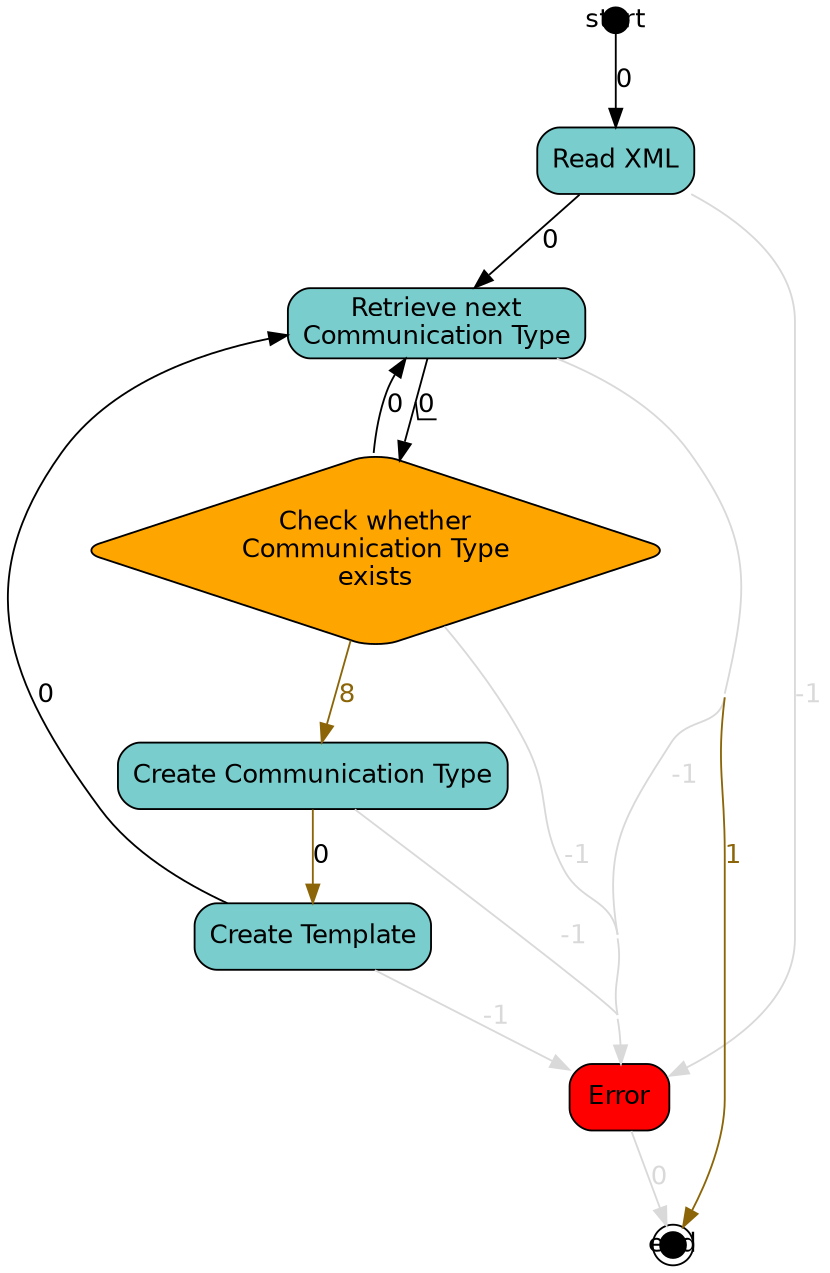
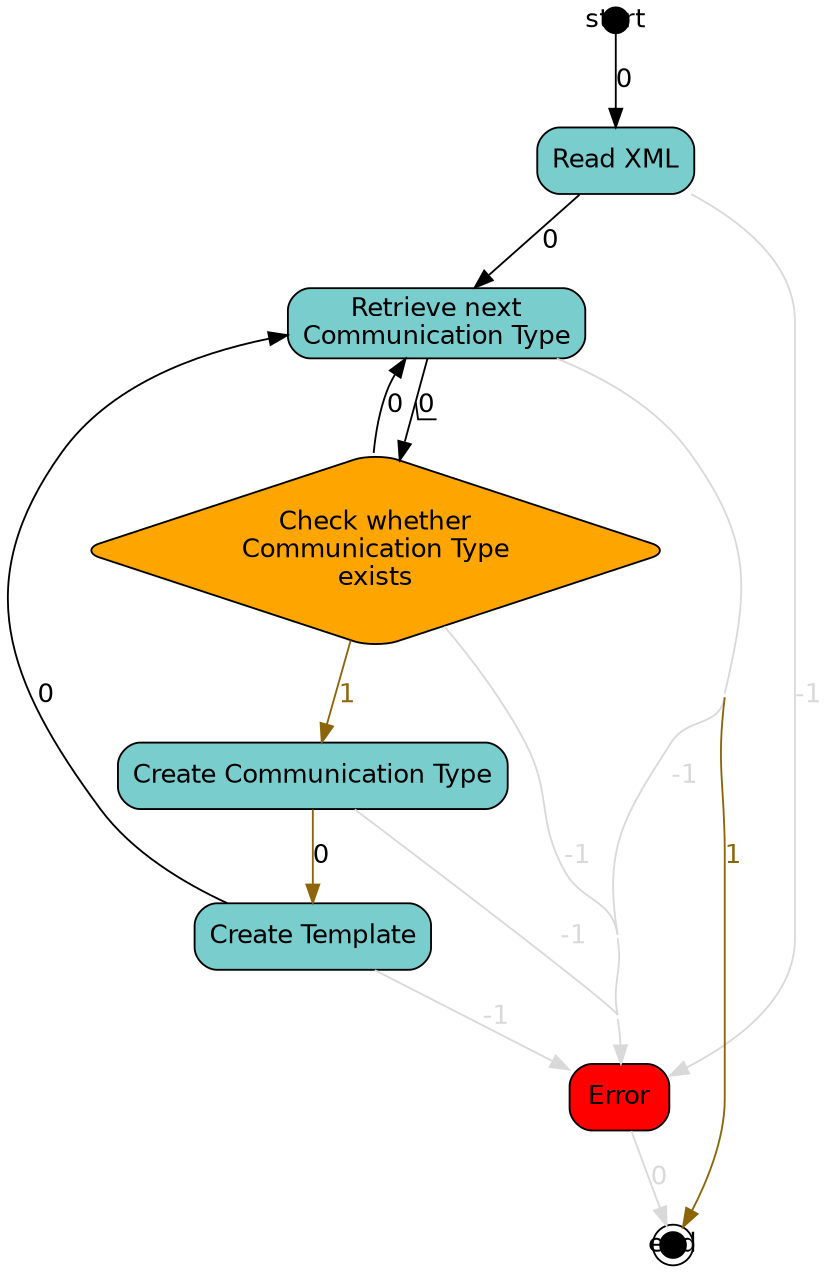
edge "Check whether Communication Type exists" -> "Create Communication Type": label "8" -> "1"
